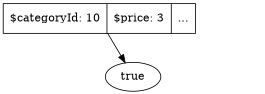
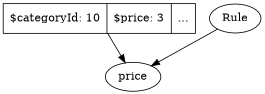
node "Rule": added
node "true": label "true" -> "price"
